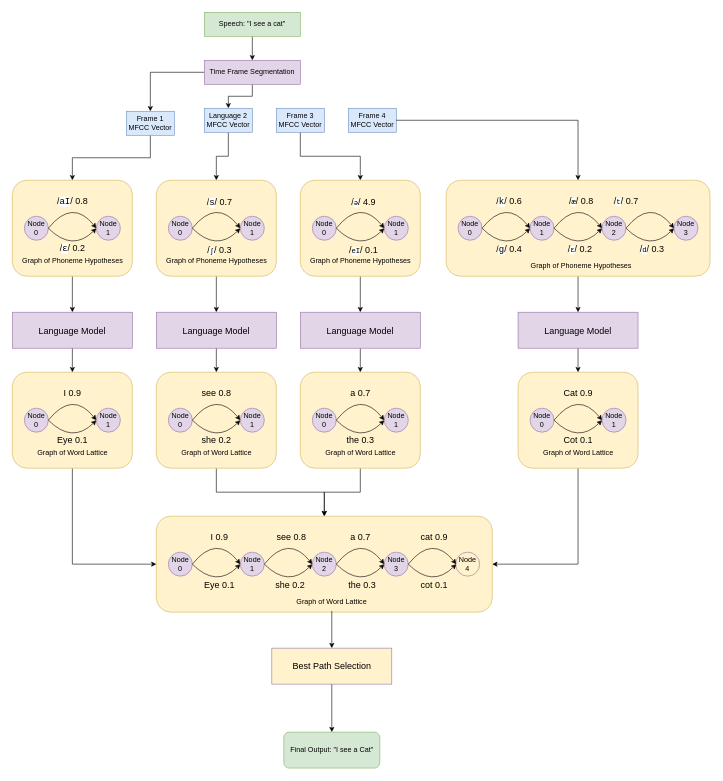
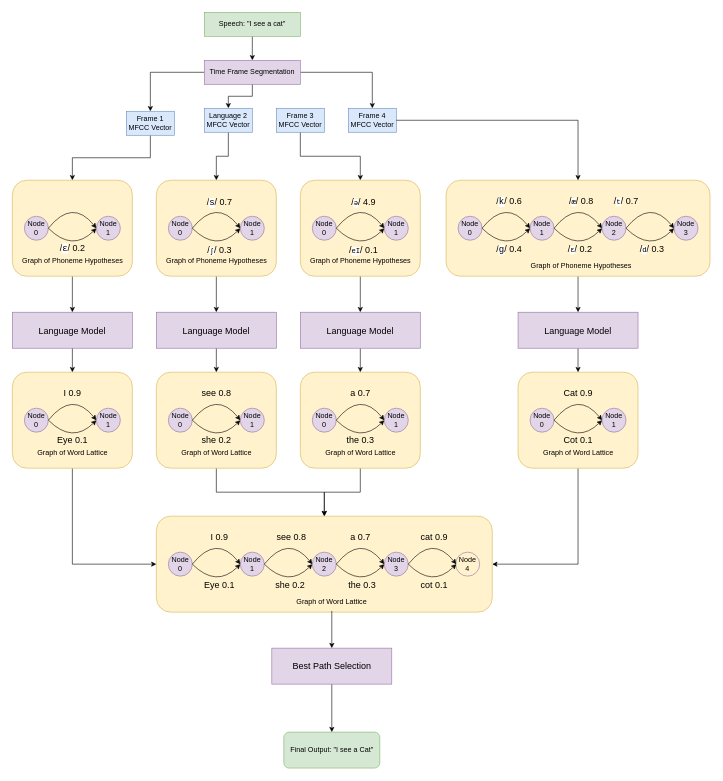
edge "Time Frame Segmentation" -> "Frame 4 MFCC Vector": added
node "/aI/ 0.8": removed
node "Best Path Selection": fillcolor #fff2cc -> #e1d5e7
